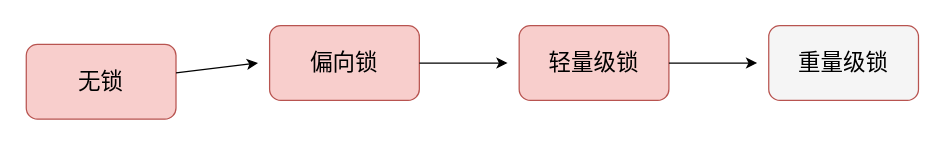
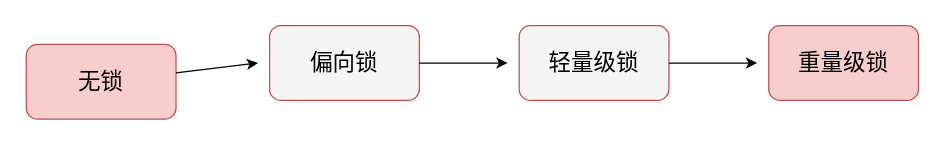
node "偏向锁": fillcolor #f8cecc -> #f5f5f5
node "轻量级锁": fillcolor #f8cecc -> #f5f5f5
node "重量级锁": fillcolor #f5f5f5 -> #f8cecc
